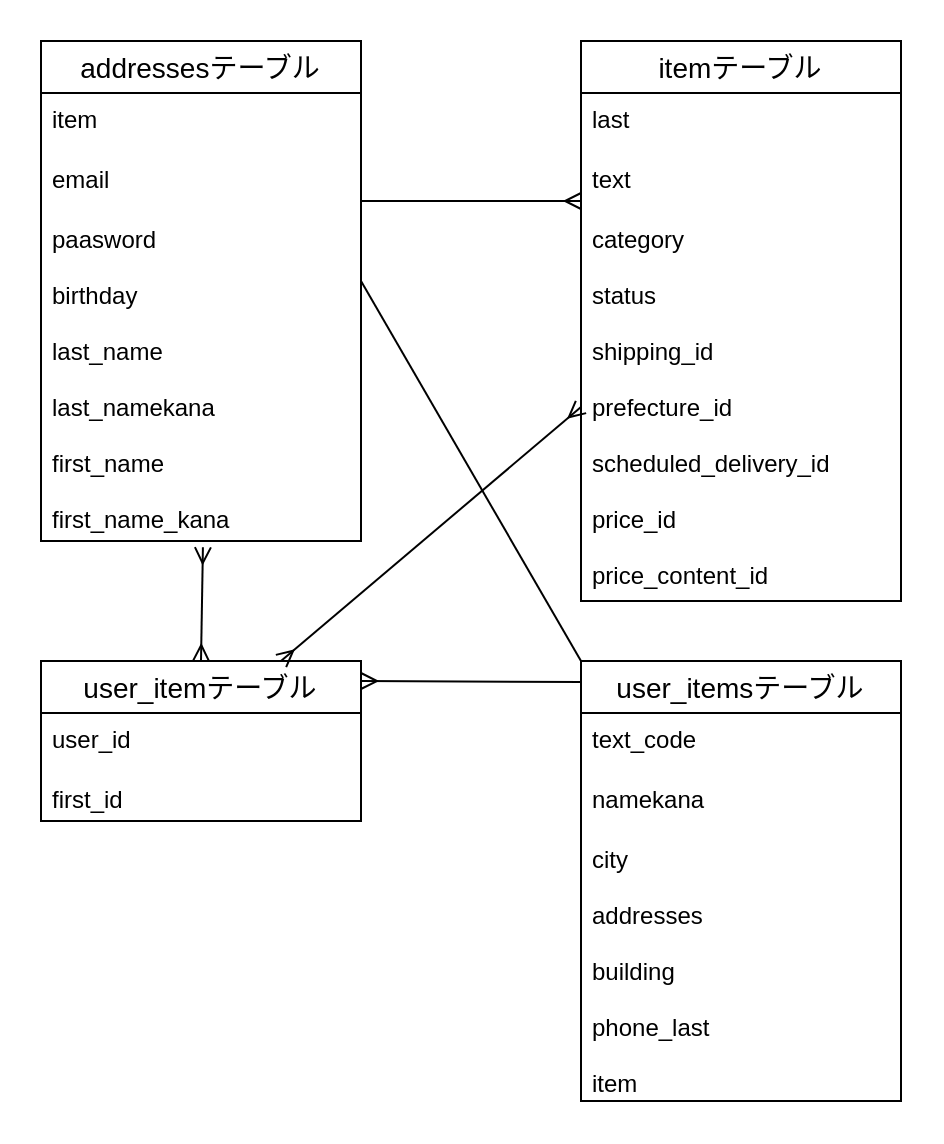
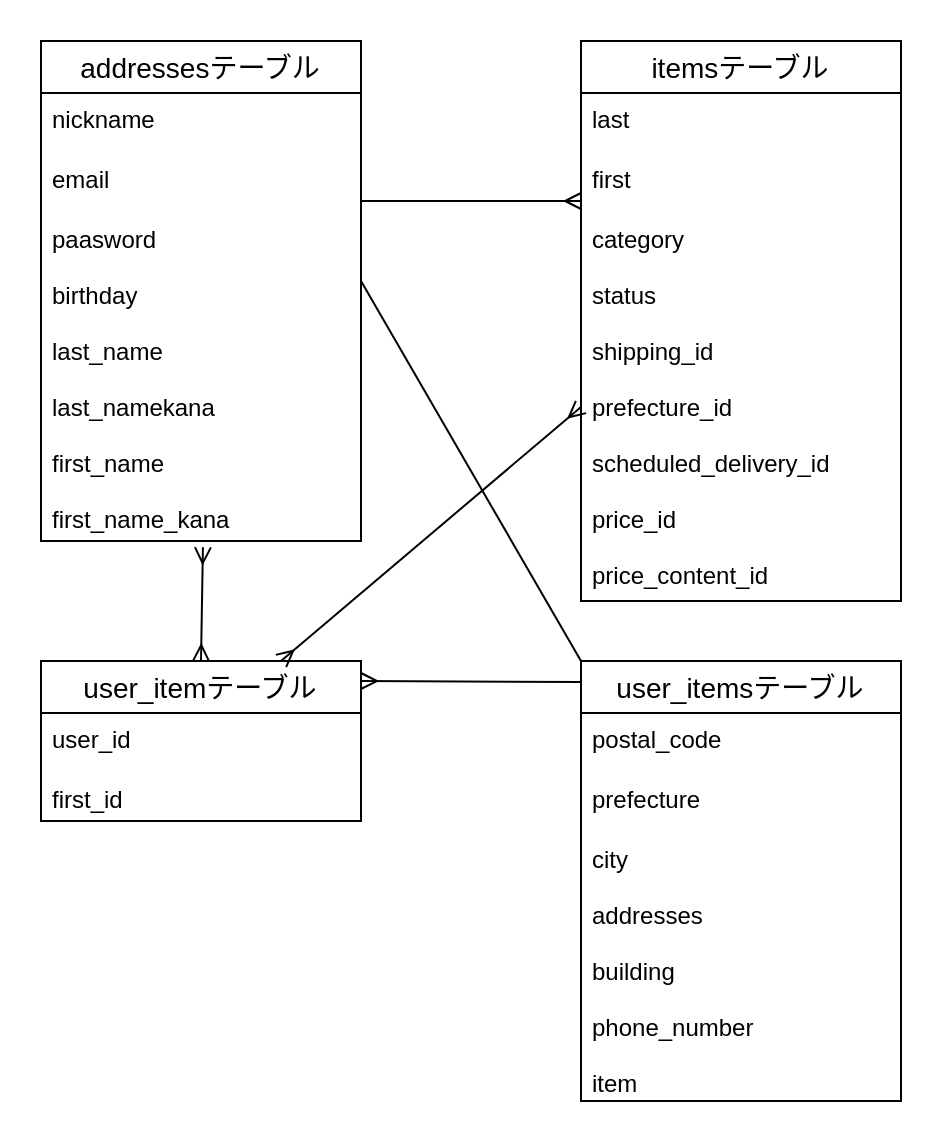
node "itemテーブル": label "itemテーブル" -> "itemsテーブル"
node "item": label "item" -> "nickname"
node "text": label "text" -> "first"
node "text_code": label "text_code" -> "postal_code"
node "namekana": label "namekana" -> "prefecture"
node "city addresses building phone_last item": label "city addresses building phone_last item" -> "city addresses building phone_number item"
